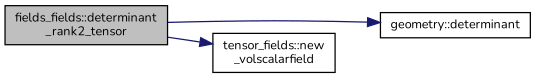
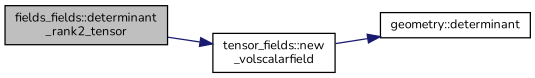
edge "fields_fields::determinant _rank2_tensor" -> "geometry::determinant": now "tensor_fields::new _volscalarfield" -> "geometry::determinant"
